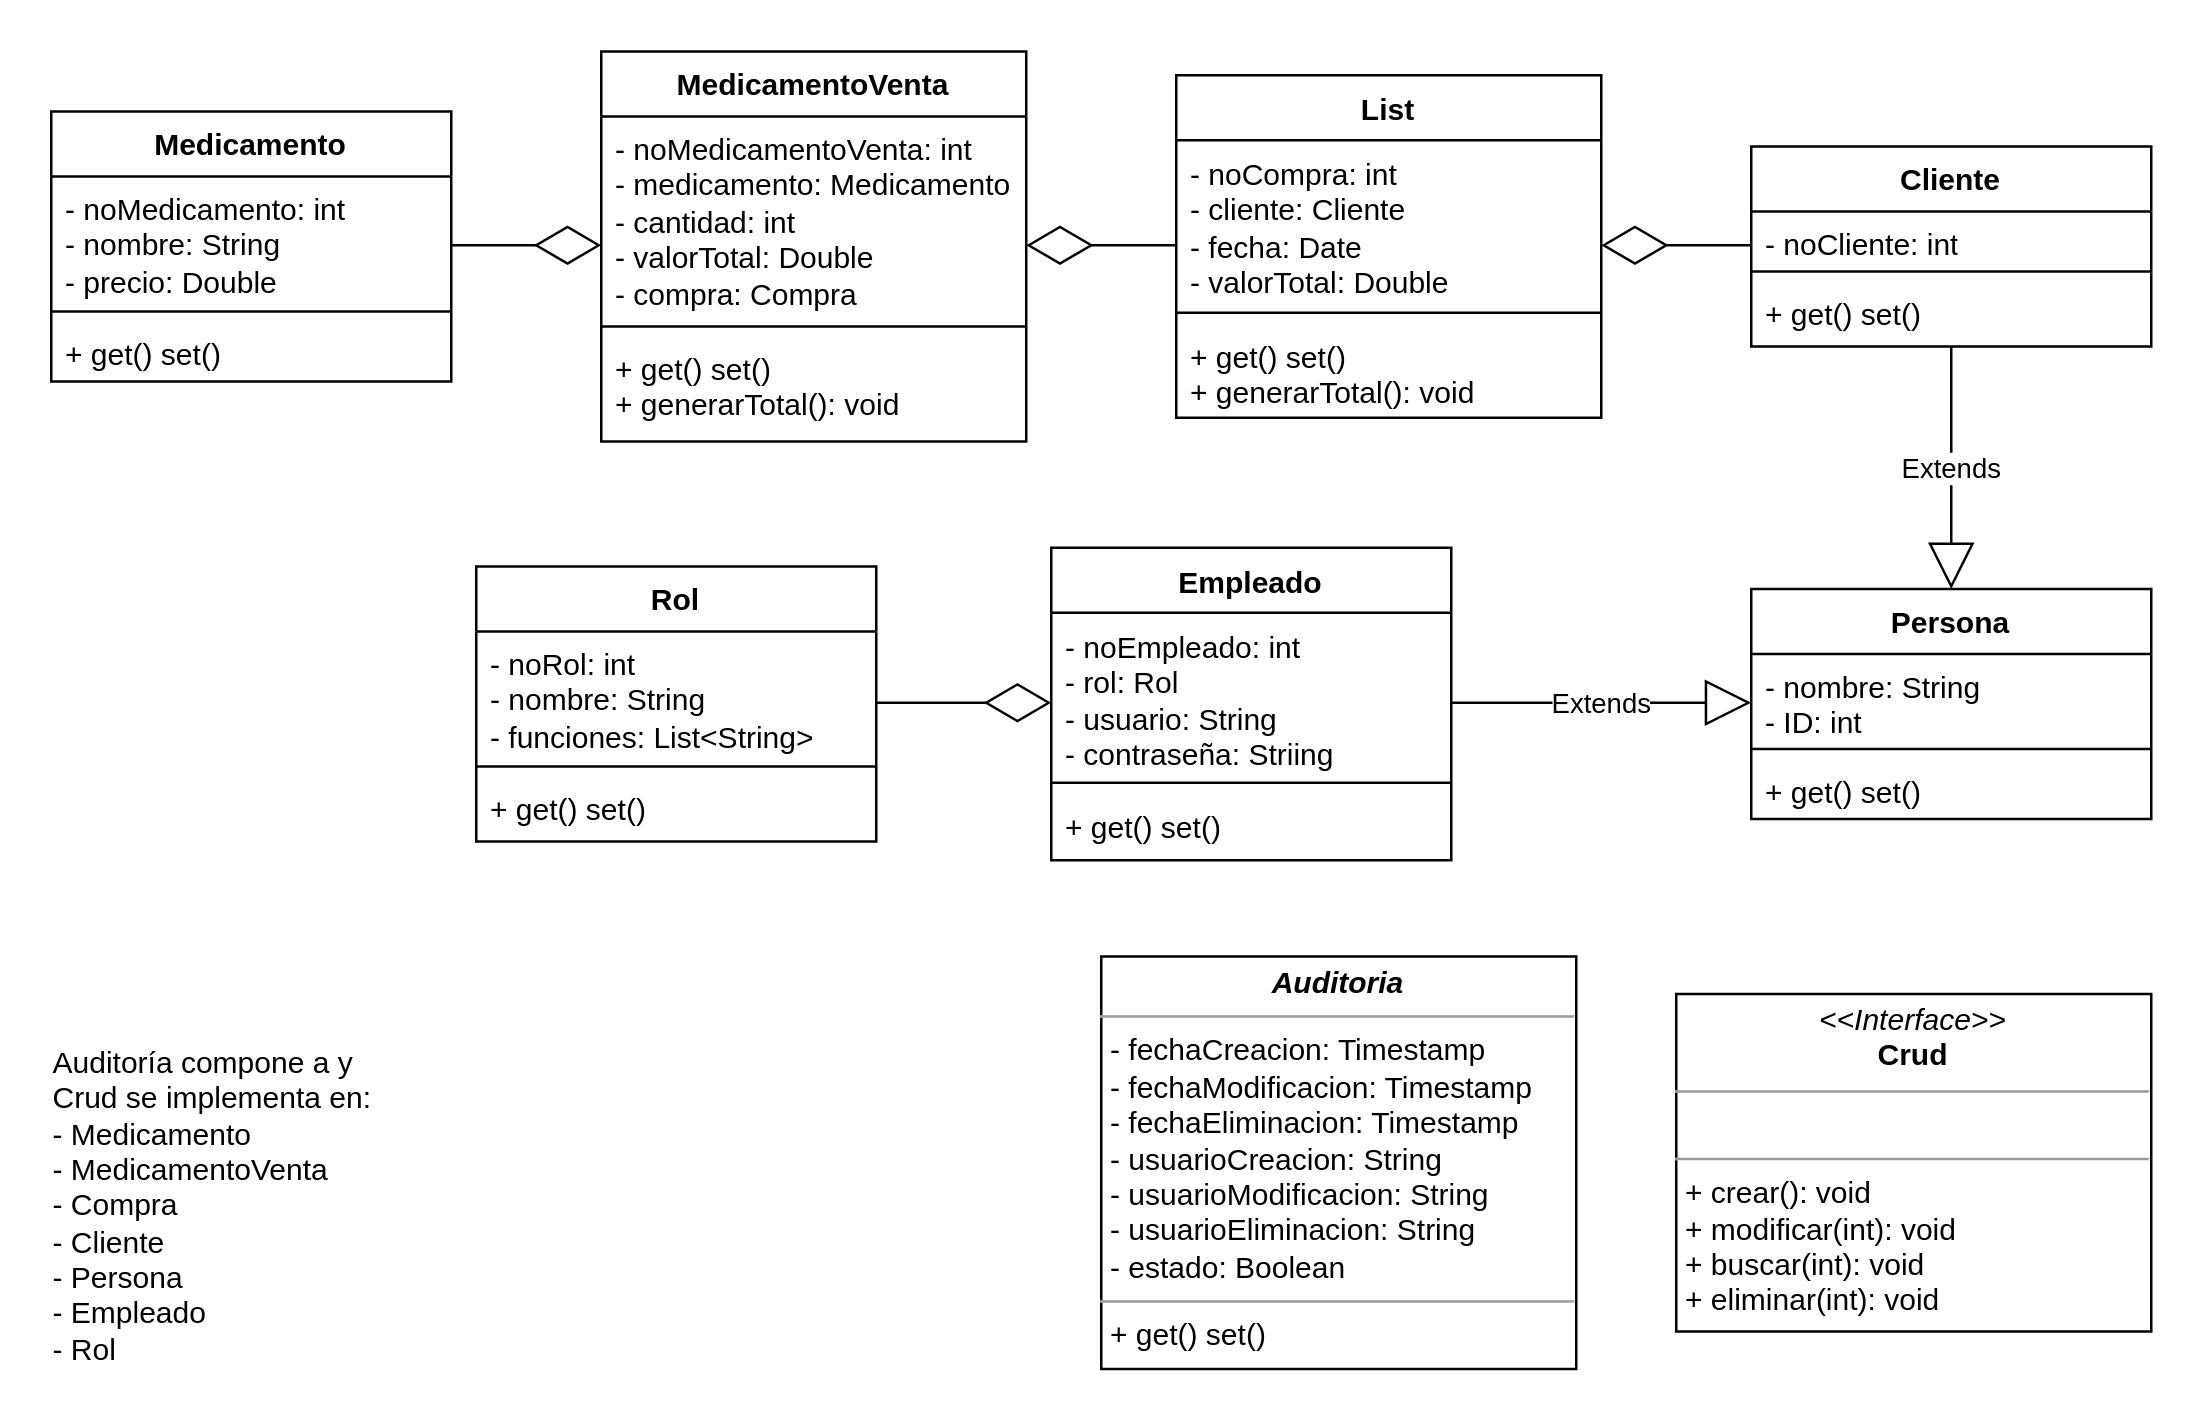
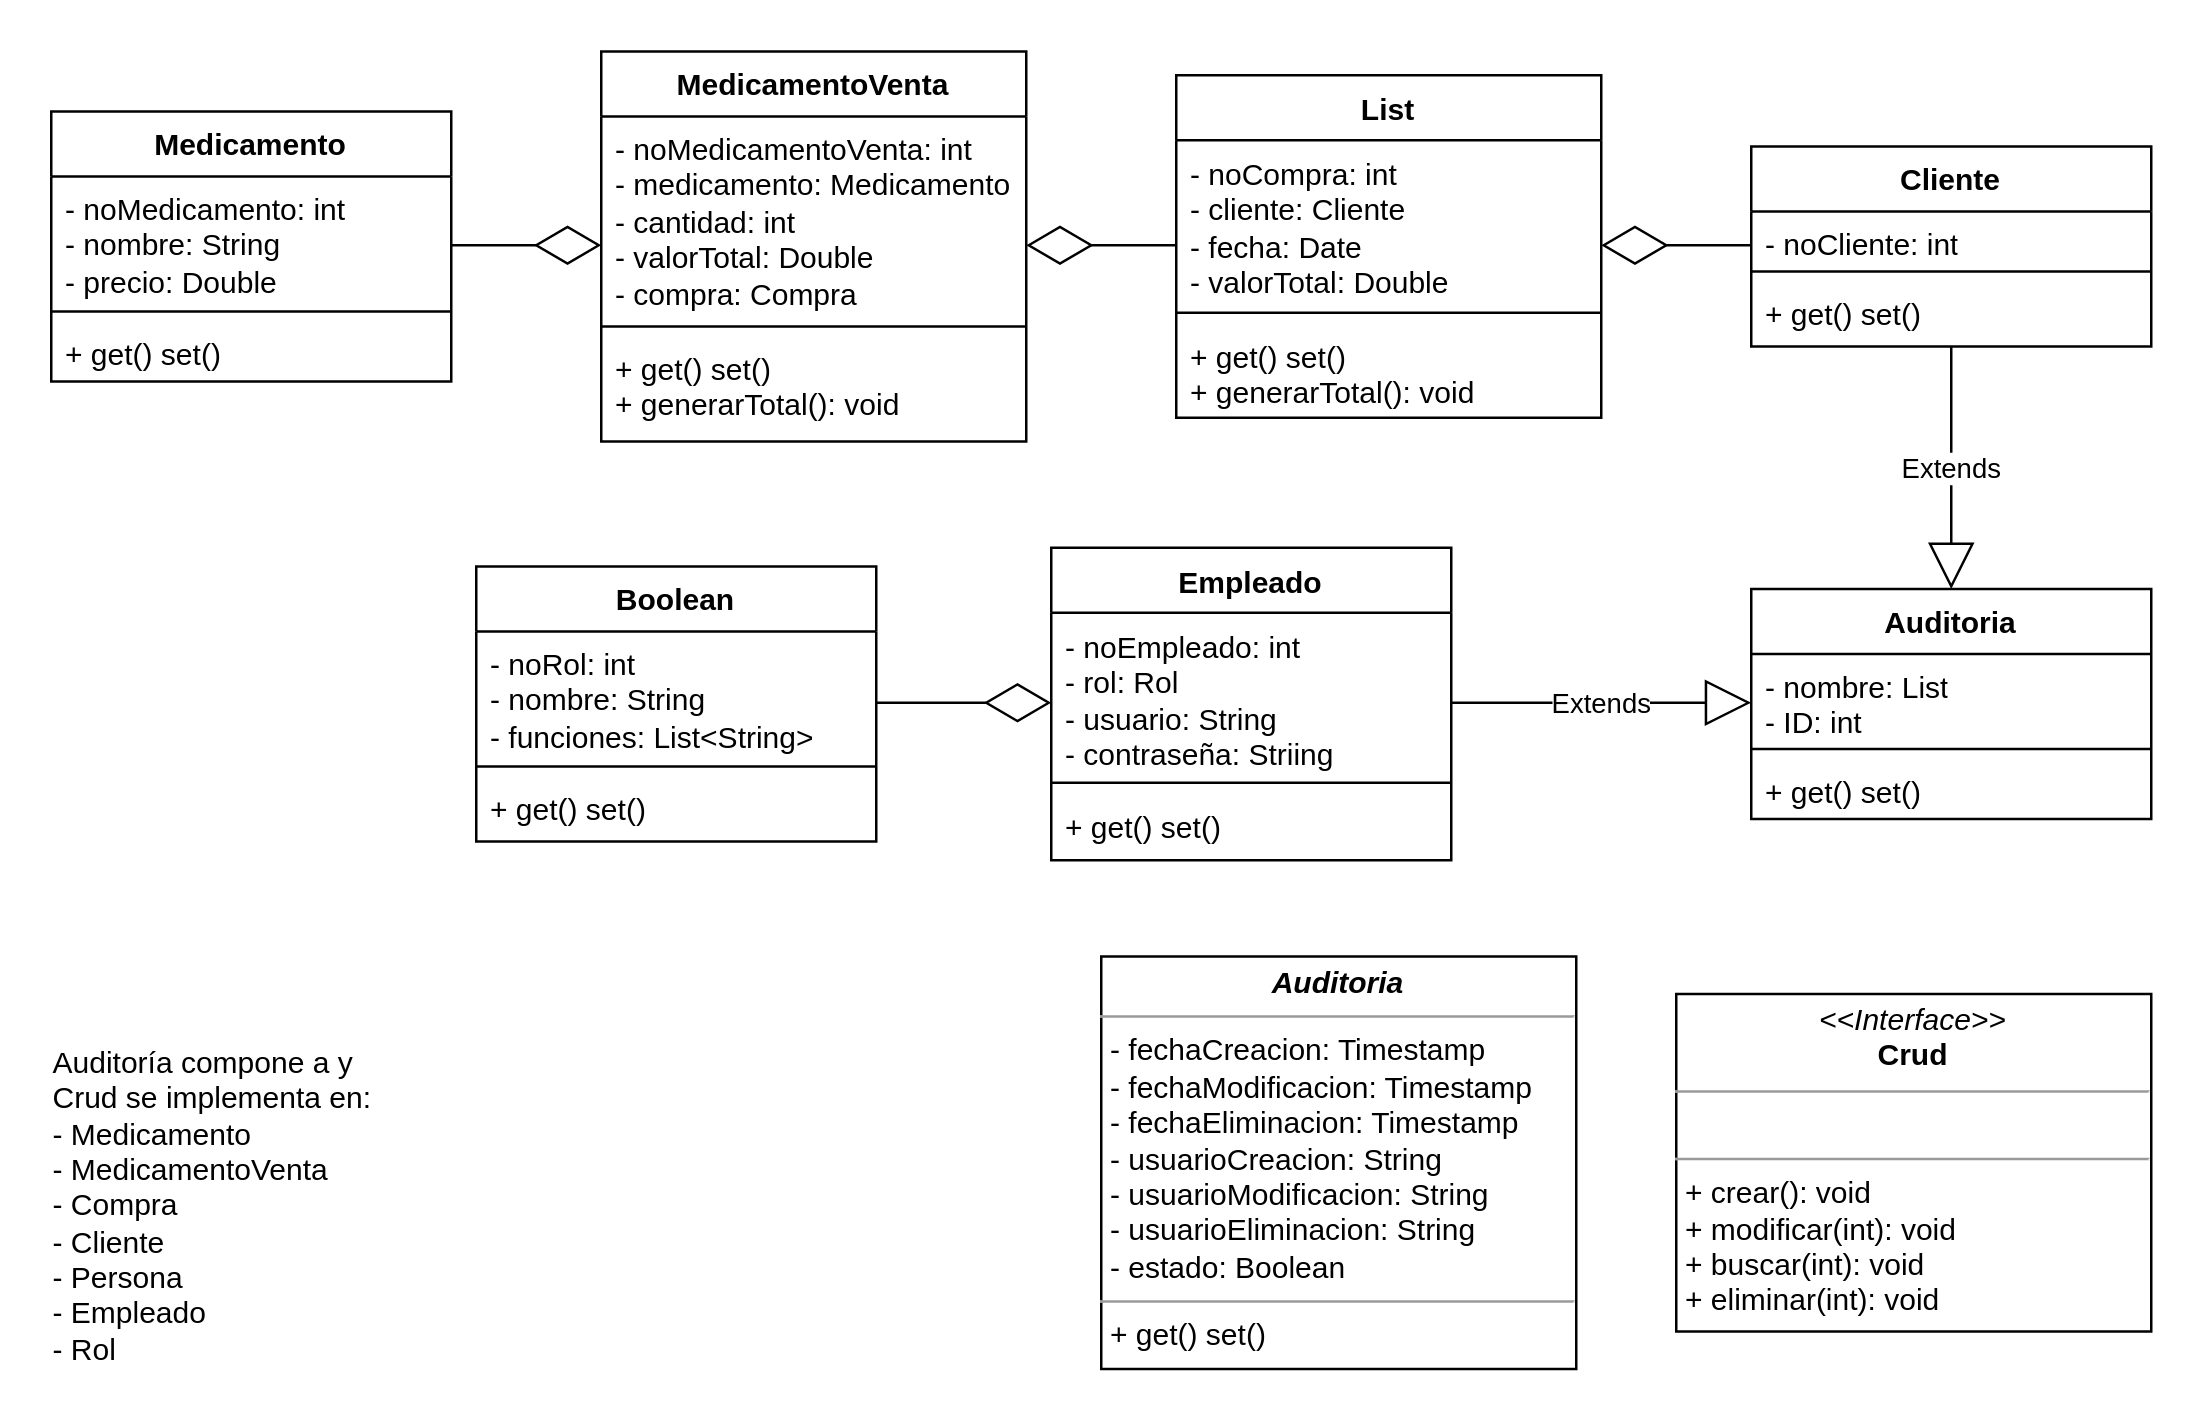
node "Rol": label "Rol" -> "Boolean"
node "Persona": label "Persona" -> "Auditoria"
node "- nombre: String - ID: int": label "- nombre: String - ID: int" -> "- nombre: List - ID: int"
